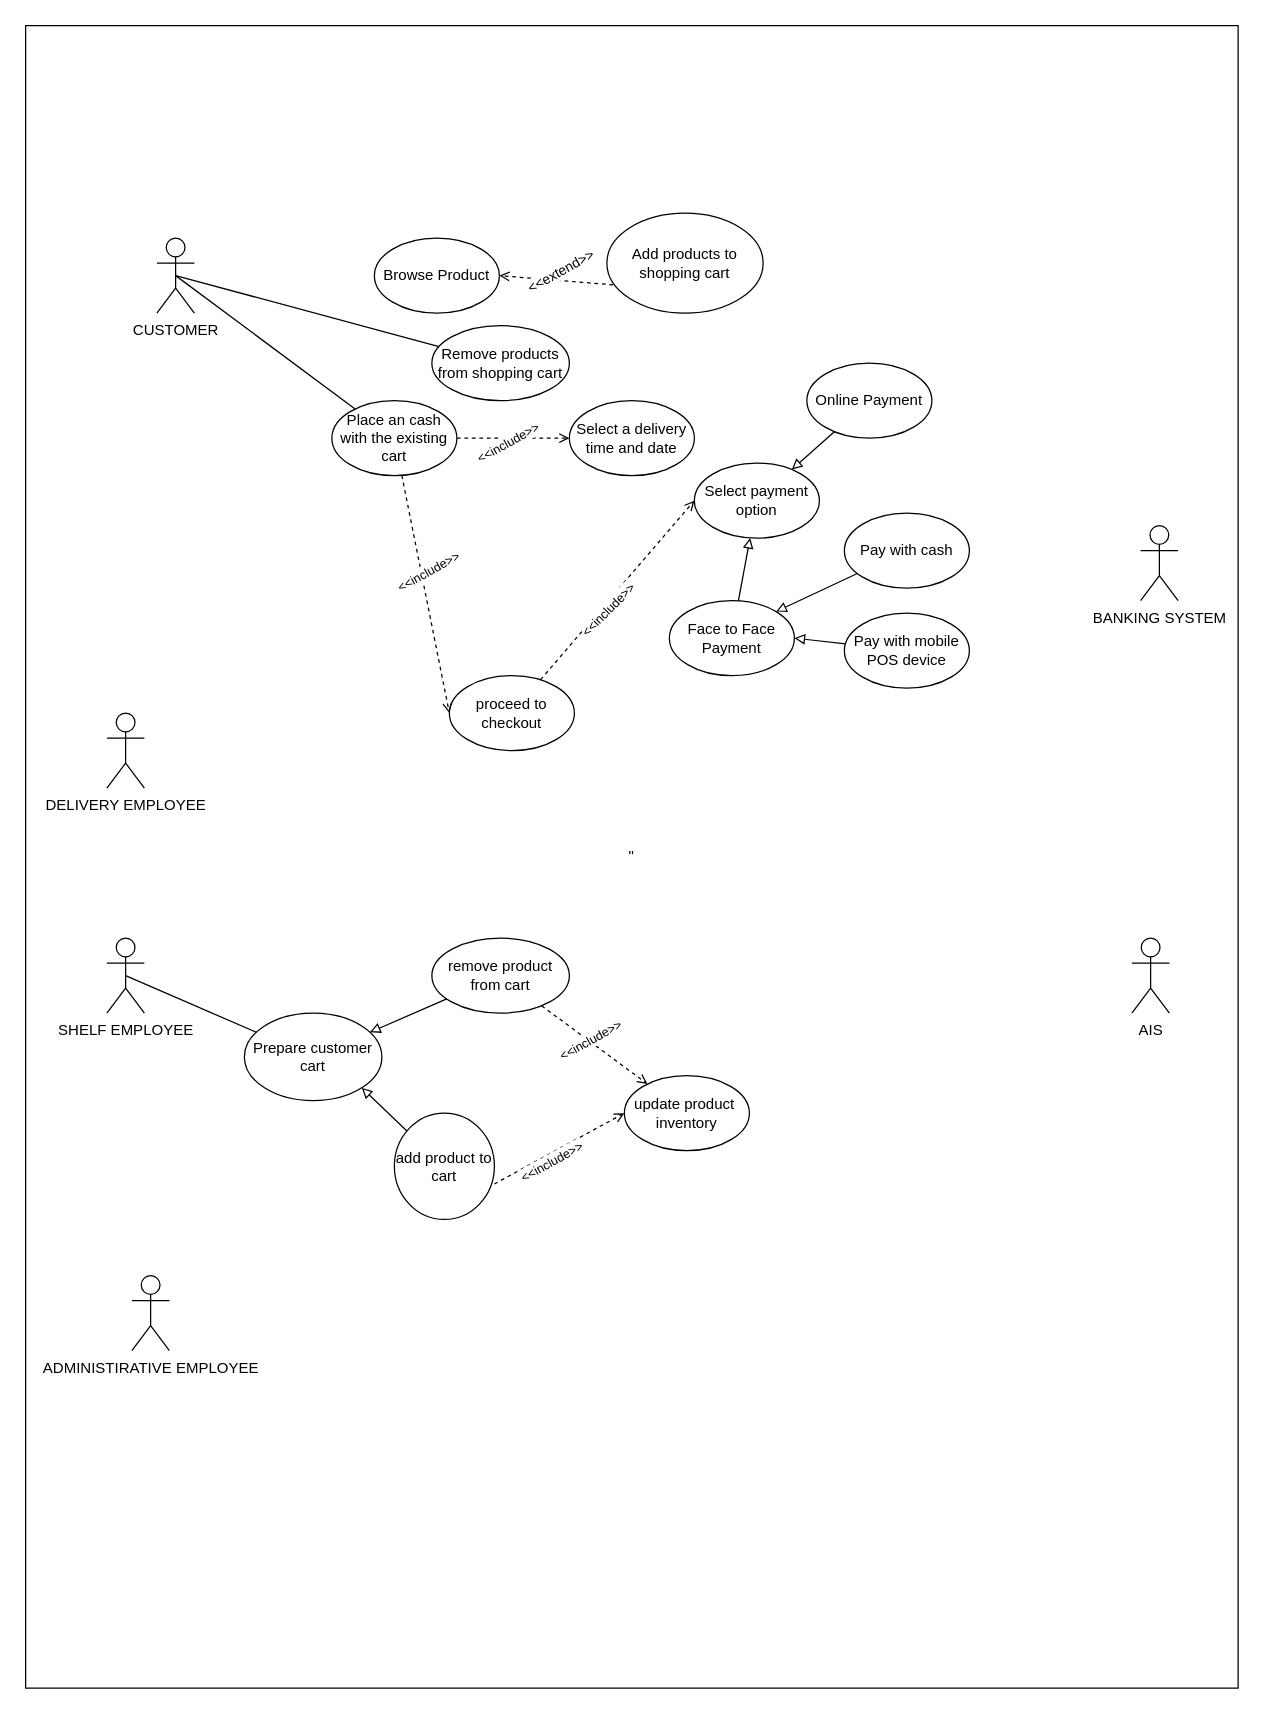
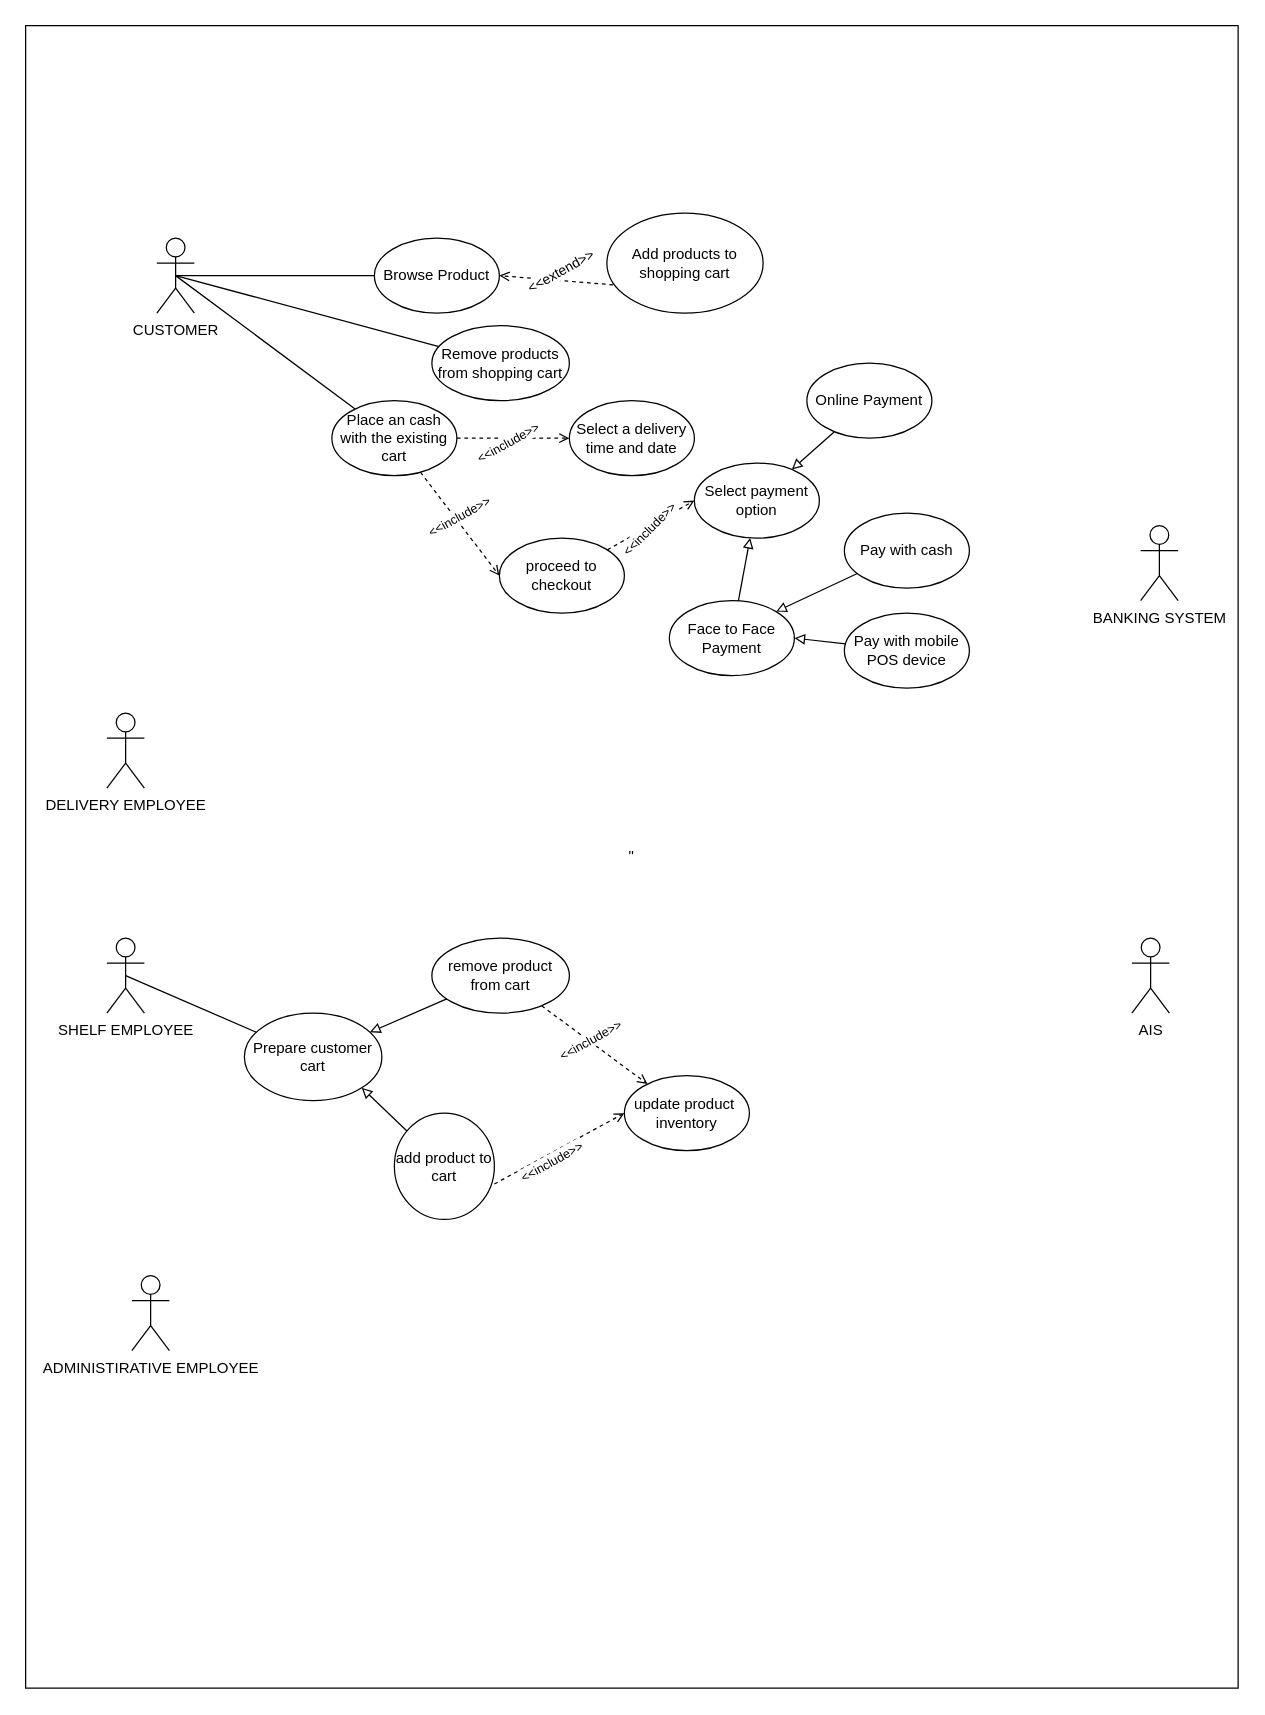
edge "CUSTOMER" -- "Browse Product": added
node "proceed to checkout": moved (512, 713) -> (562, 576)
